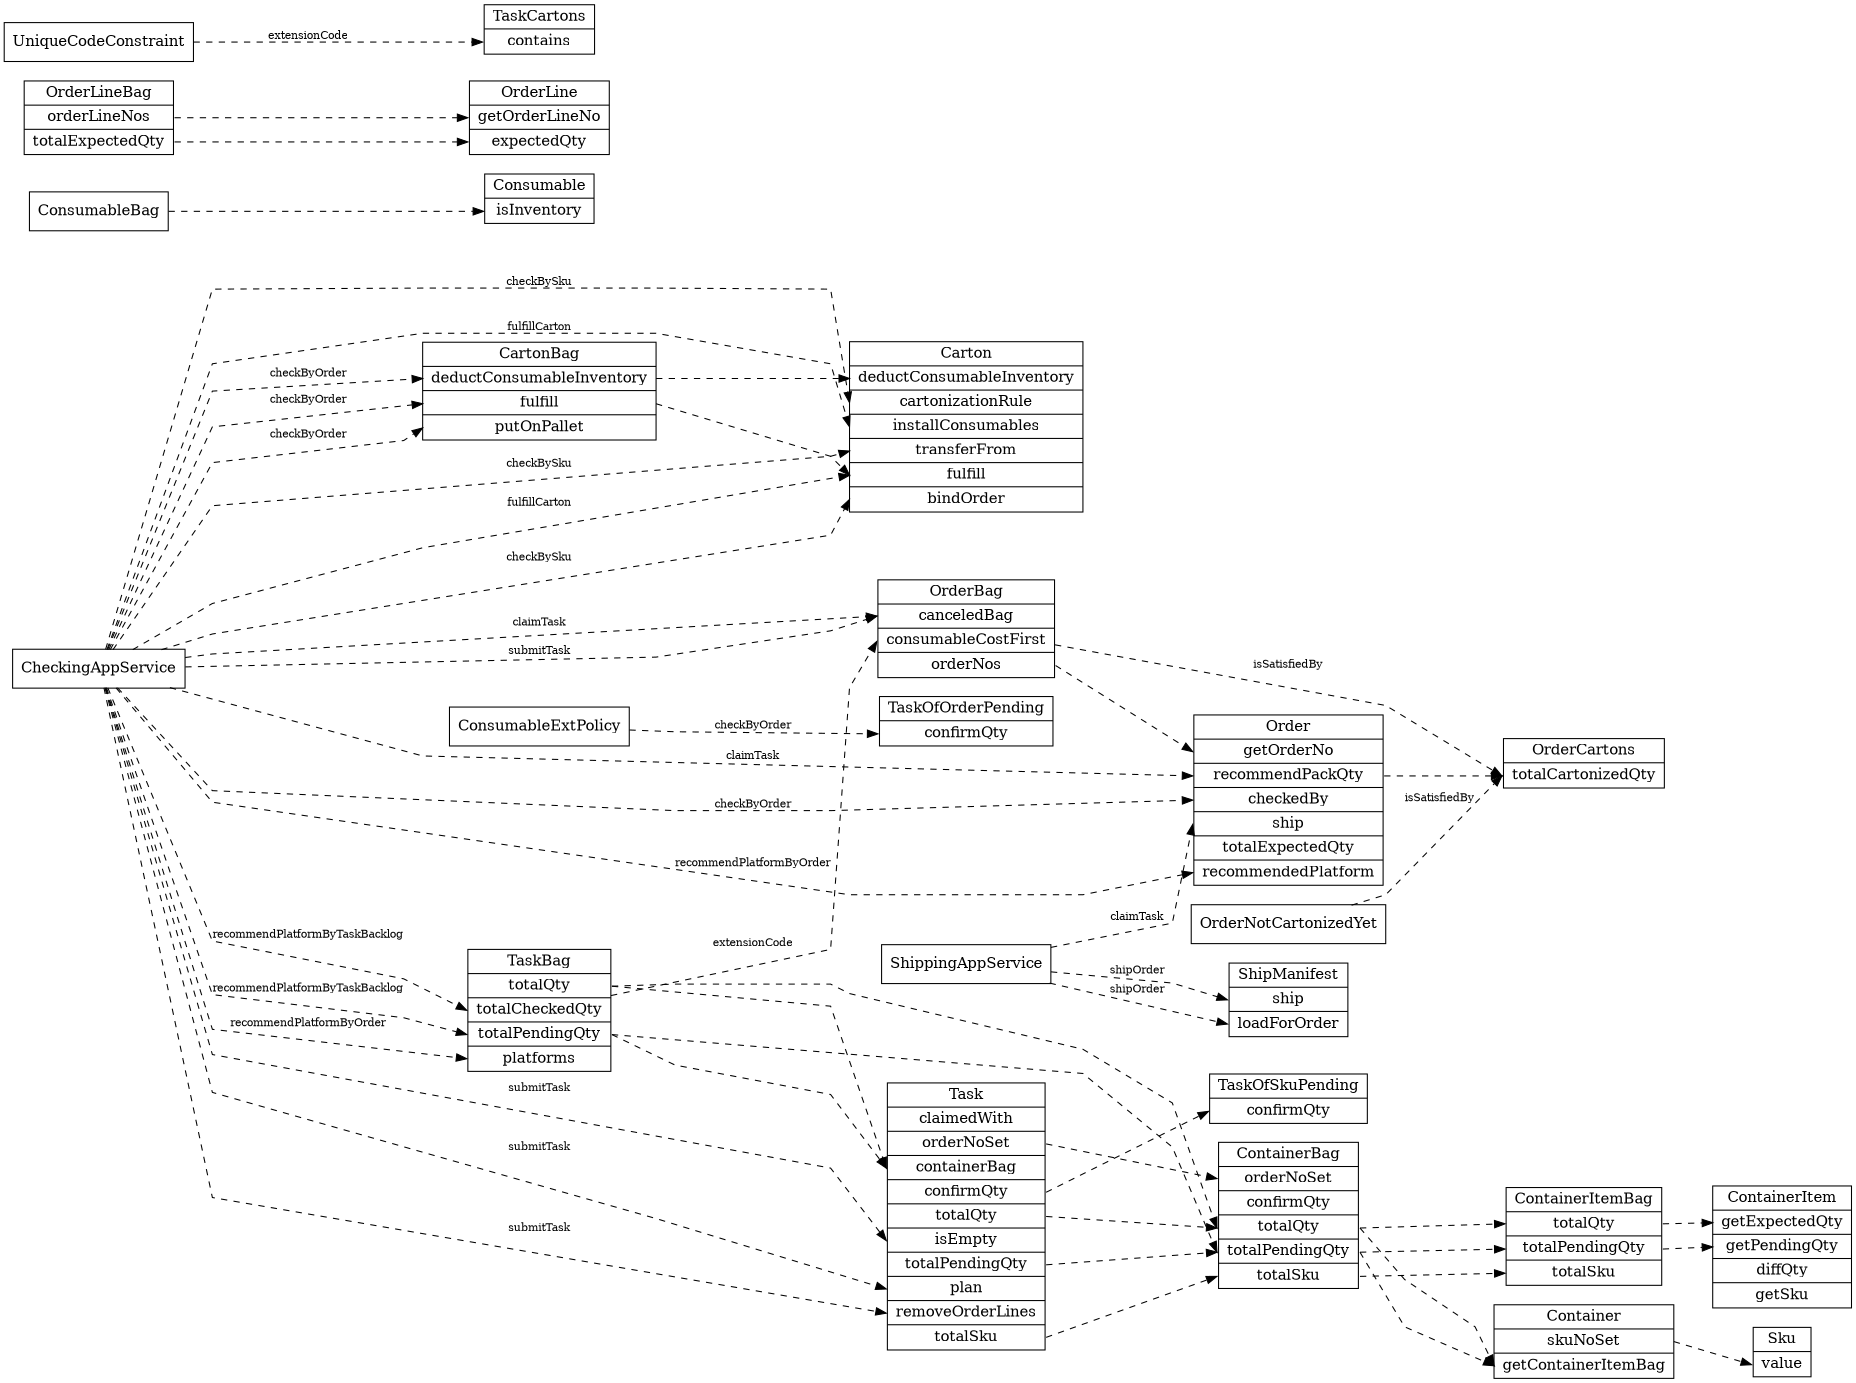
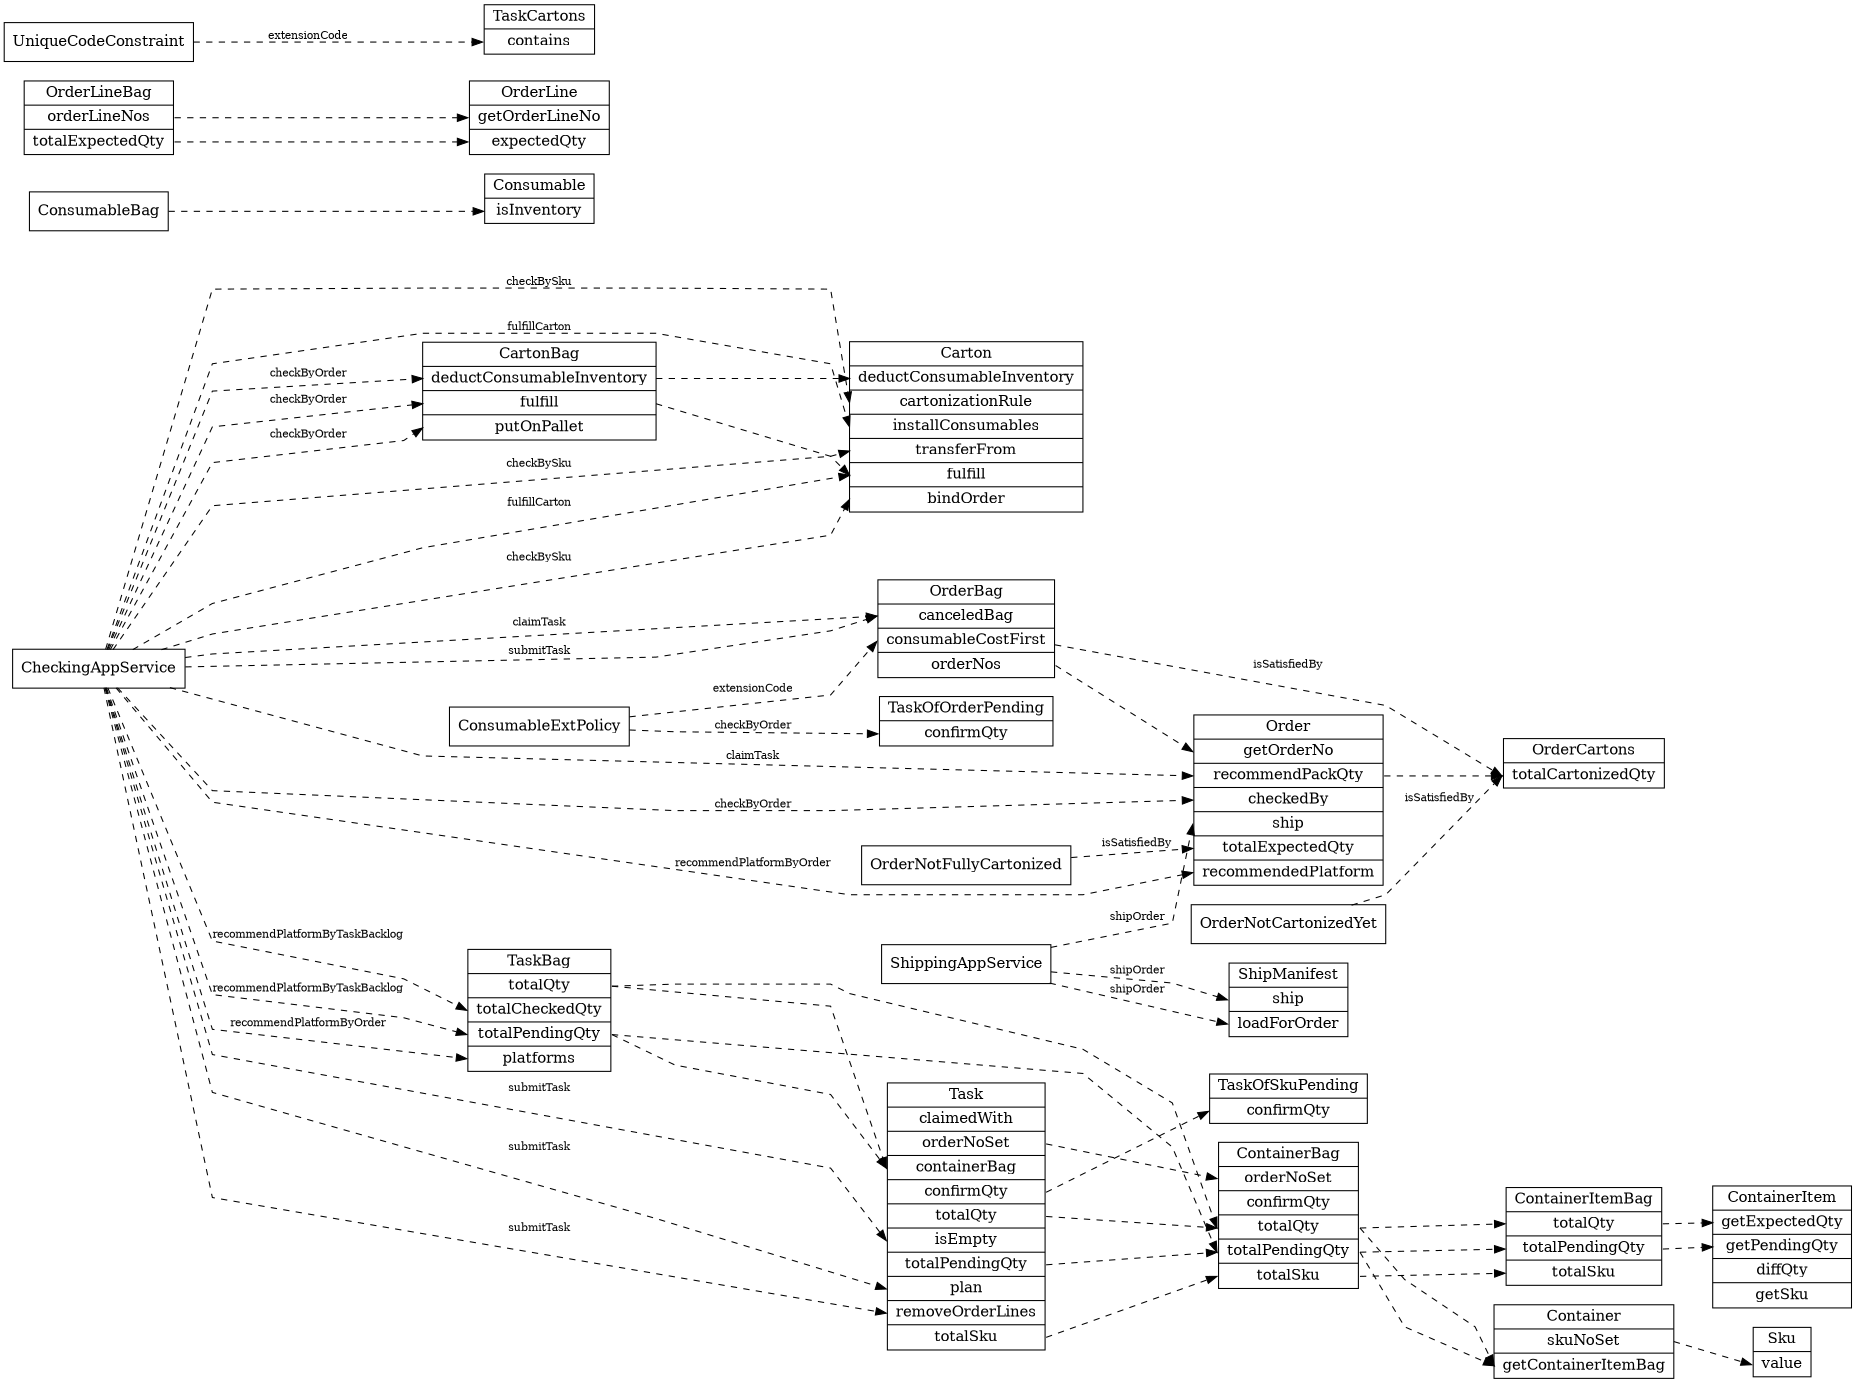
node "OrderNotFullyCartonized": added
edge "TaskBag" -> "OrderBag": now "ConsumableExtPolicy" -> "OrderBag"
edge "ShippingAppService" -> "Order": label "claimTask" -> "shipOrder"
